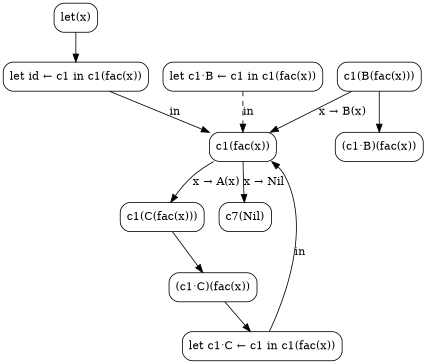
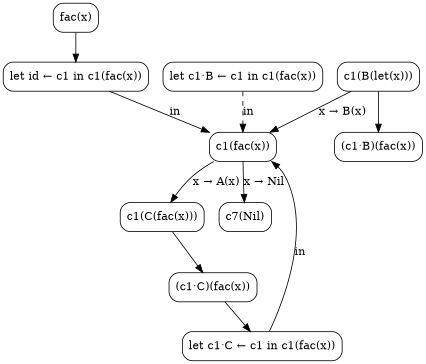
node "let(x)": label "let(x)" -> "fac(x)"
node "c1(B(fac(x)))": label "c1(B(fac(x)))" -> "c1(B(let(x)))"
